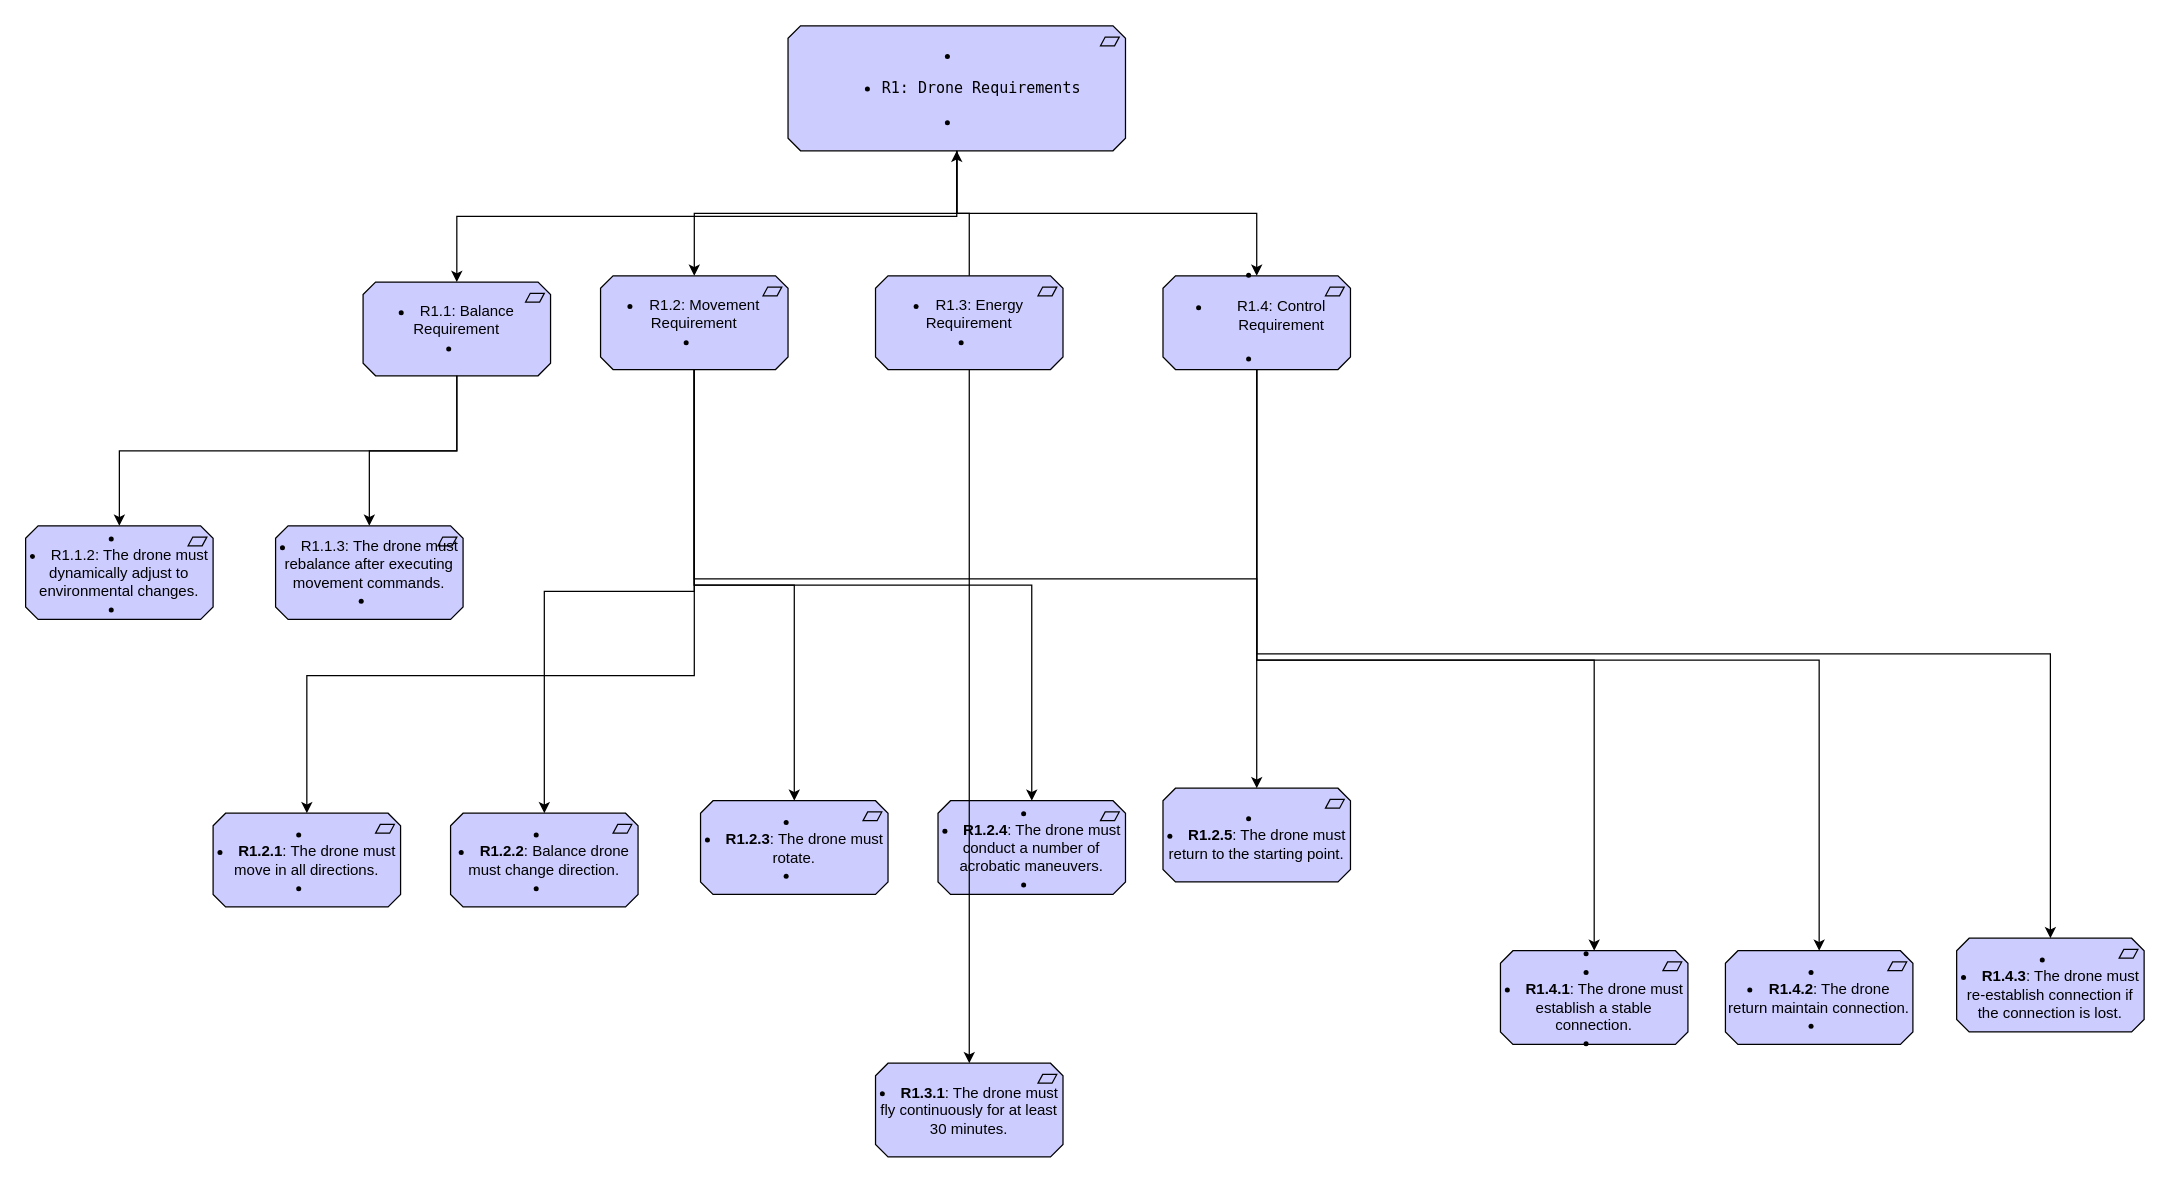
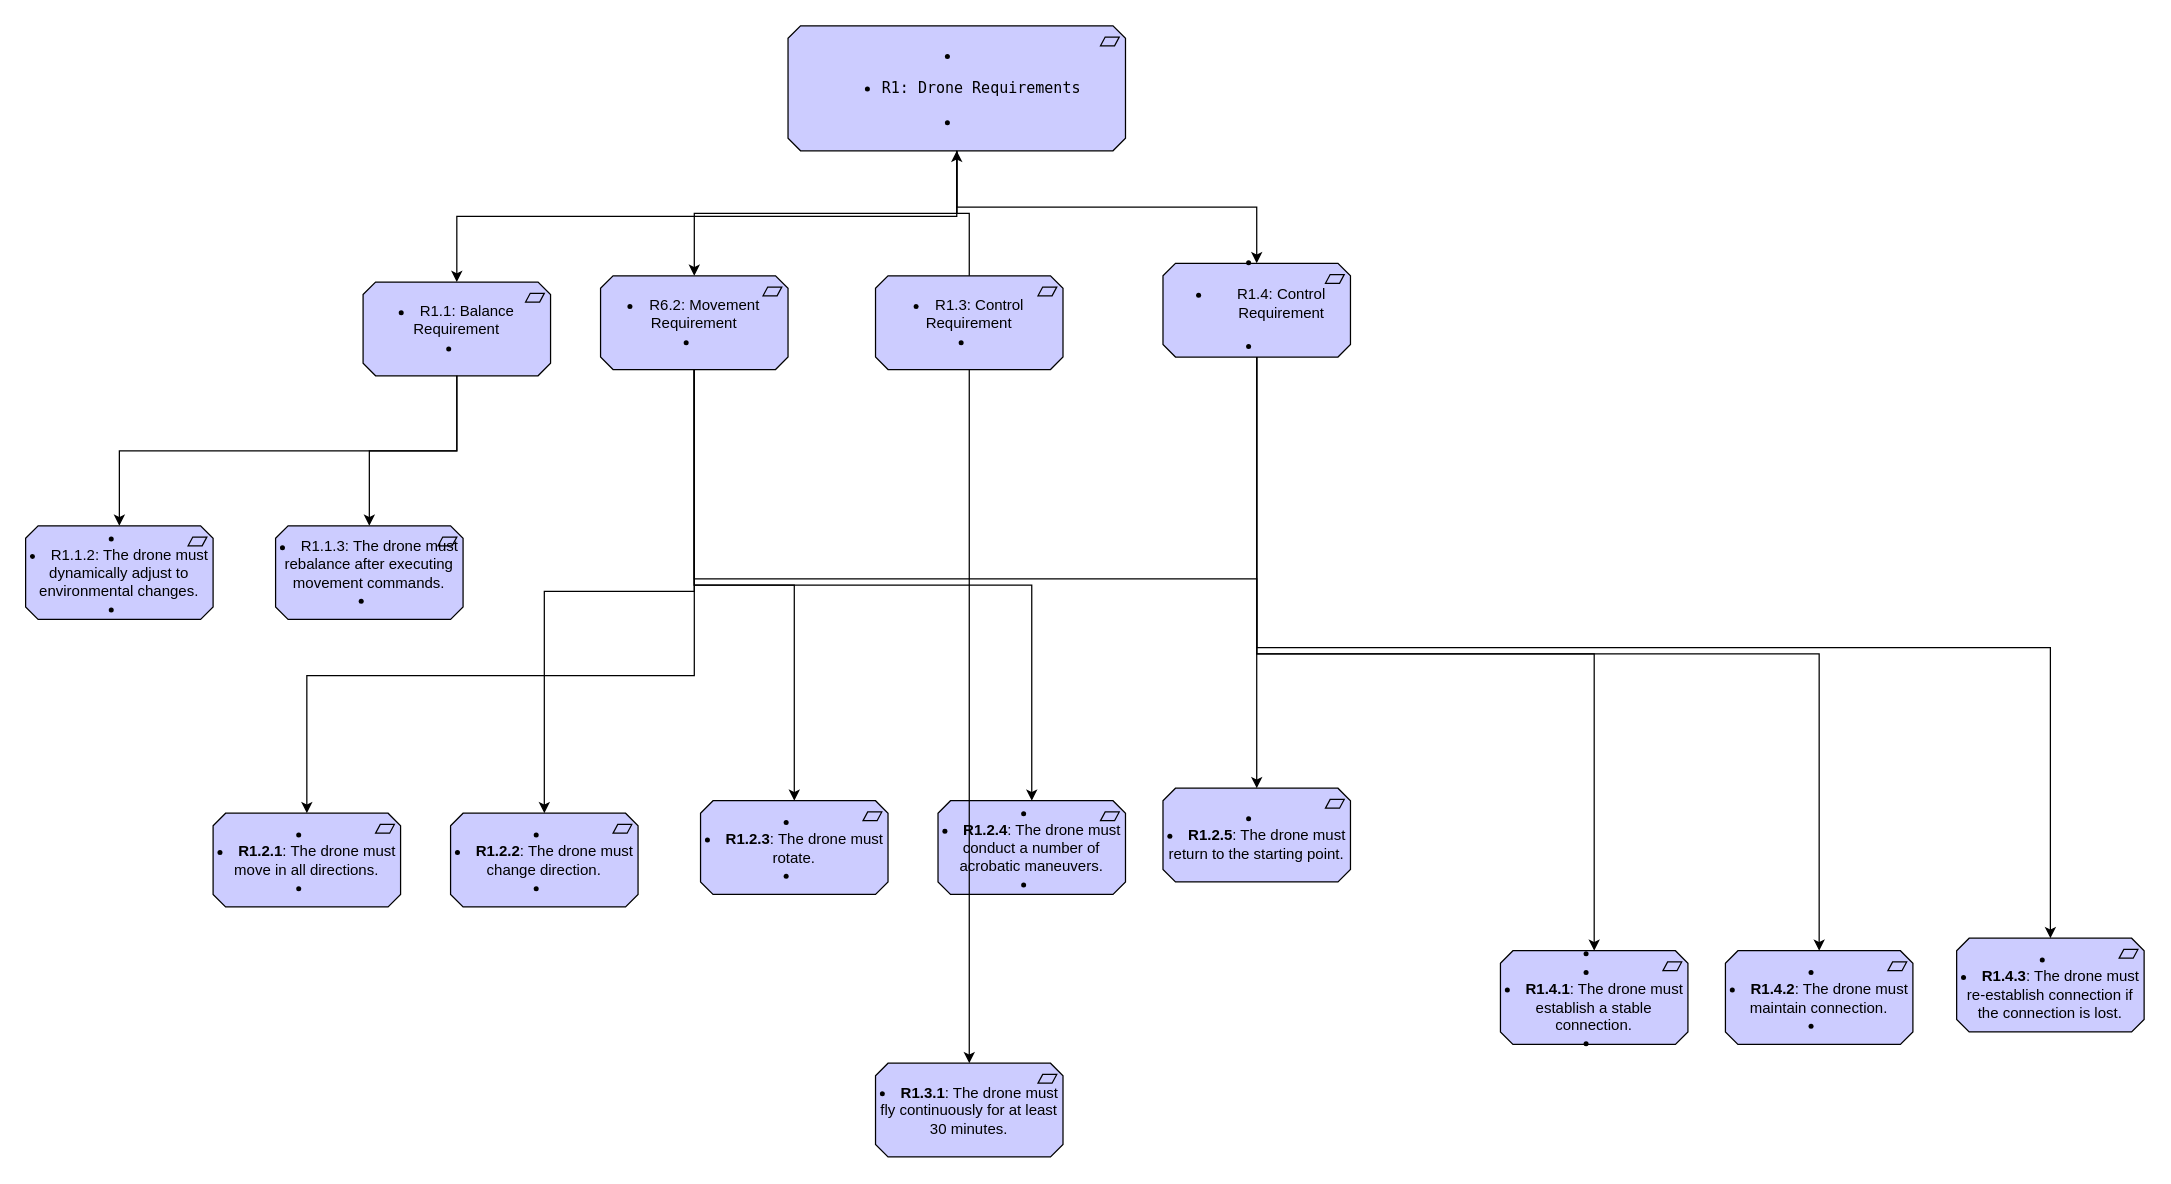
node "R1.2: Movement Requirement": label "R1.2: Movement Requirement" -> "R6.2: Movement Requirement"
node "R1.3: Energy Requirement": label "R1.3: Energy Requirement" -> "R1.3: Control Requirement"
node "R1.4: Control Requirement": moved (1257, 323) -> (1257, 310)
node "R1.2.2: Balance drone must change direction.": label "R1.2.2: Balance drone must change direction." -> "R1.2.2: The drone must change direction."
node "R1.4.2: The drone return maintain connection.": label "R1.4.2: The drone return maintain connection." -> "R1.4.2: The drone must maintain connection."
